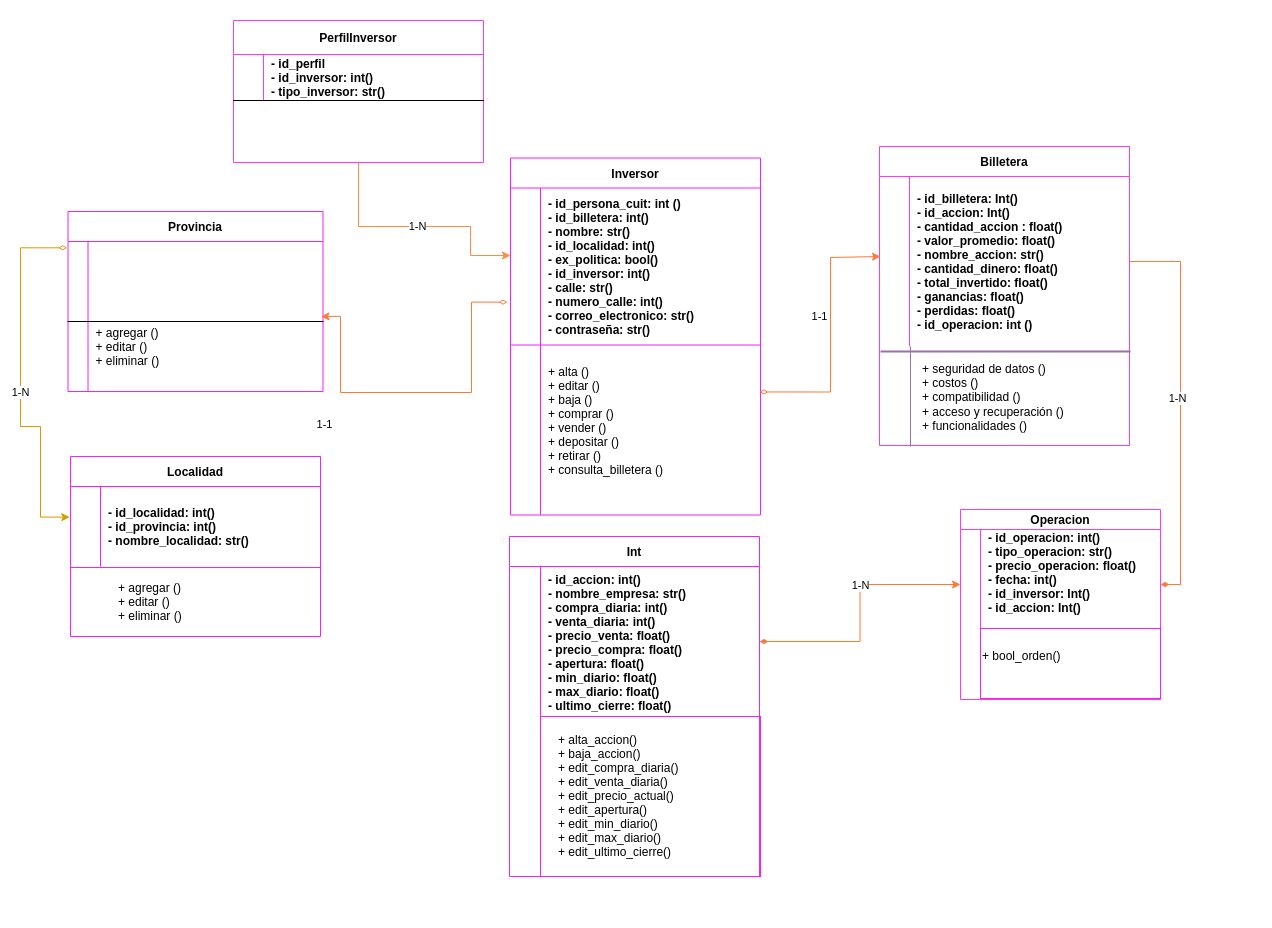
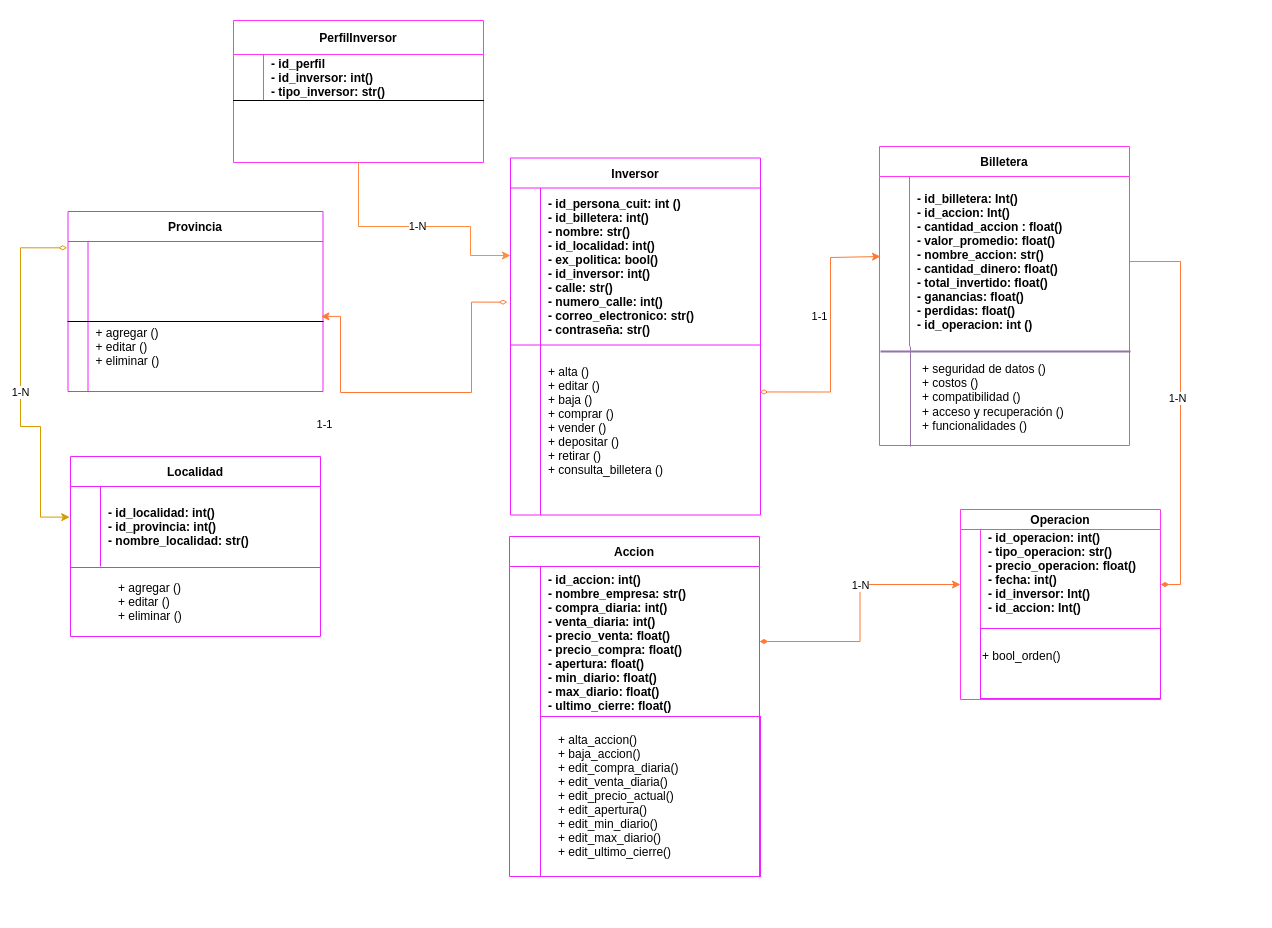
node "Int": label "Int" -> "Accion"
